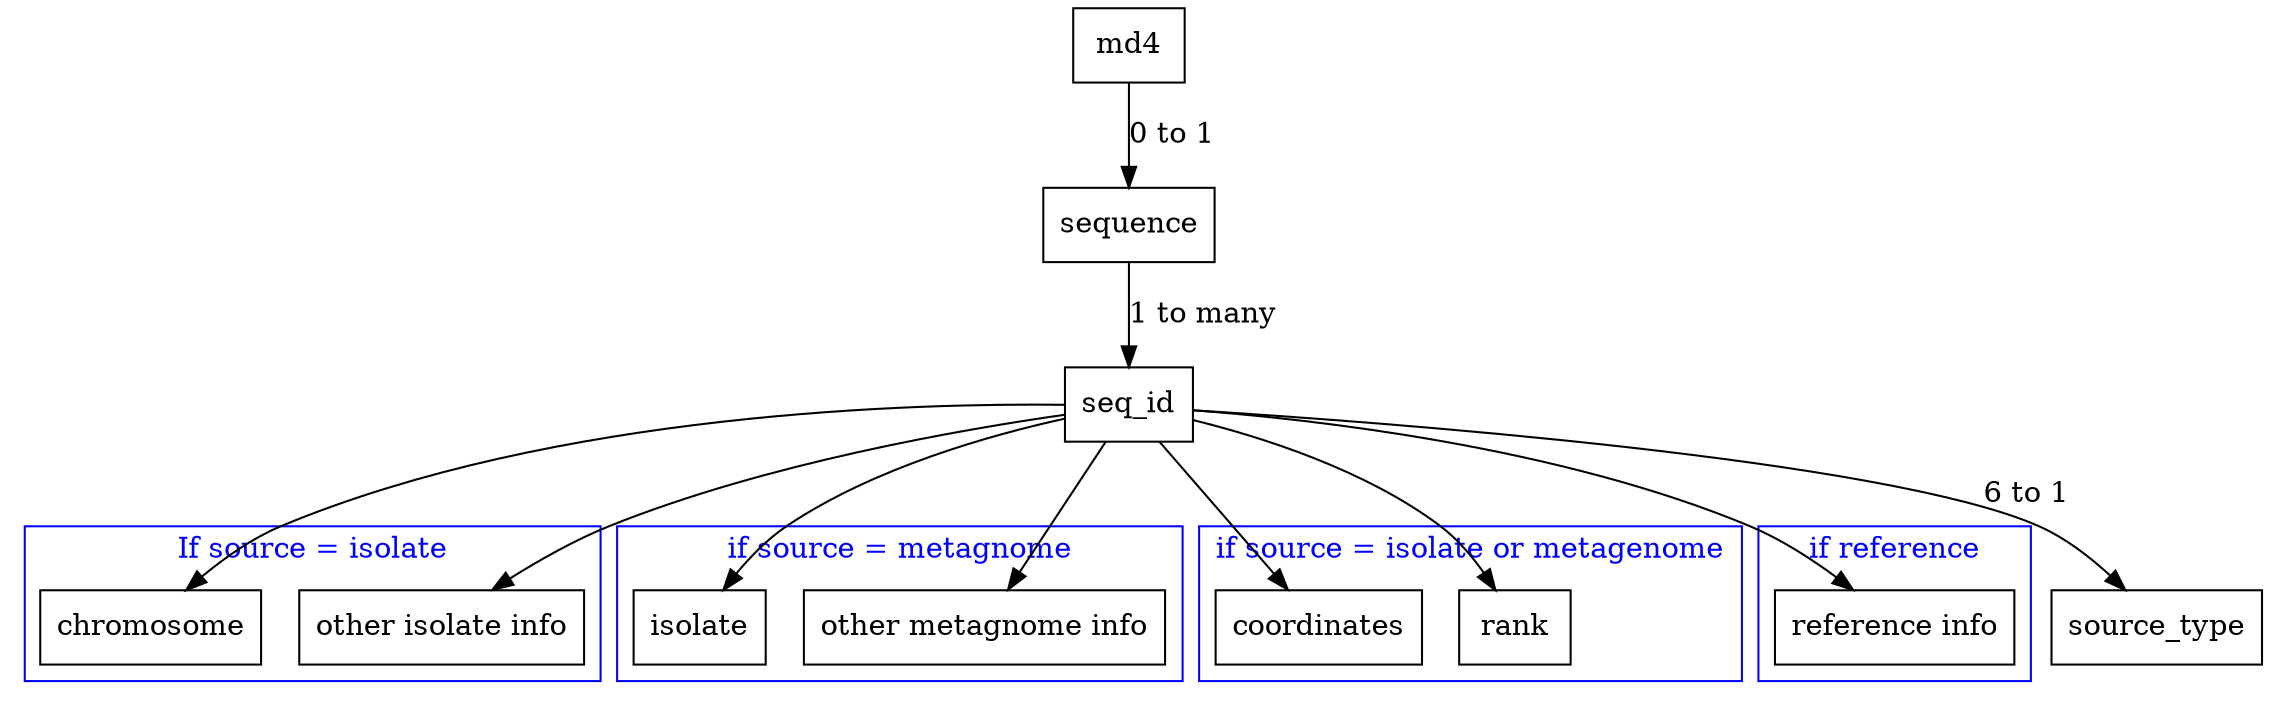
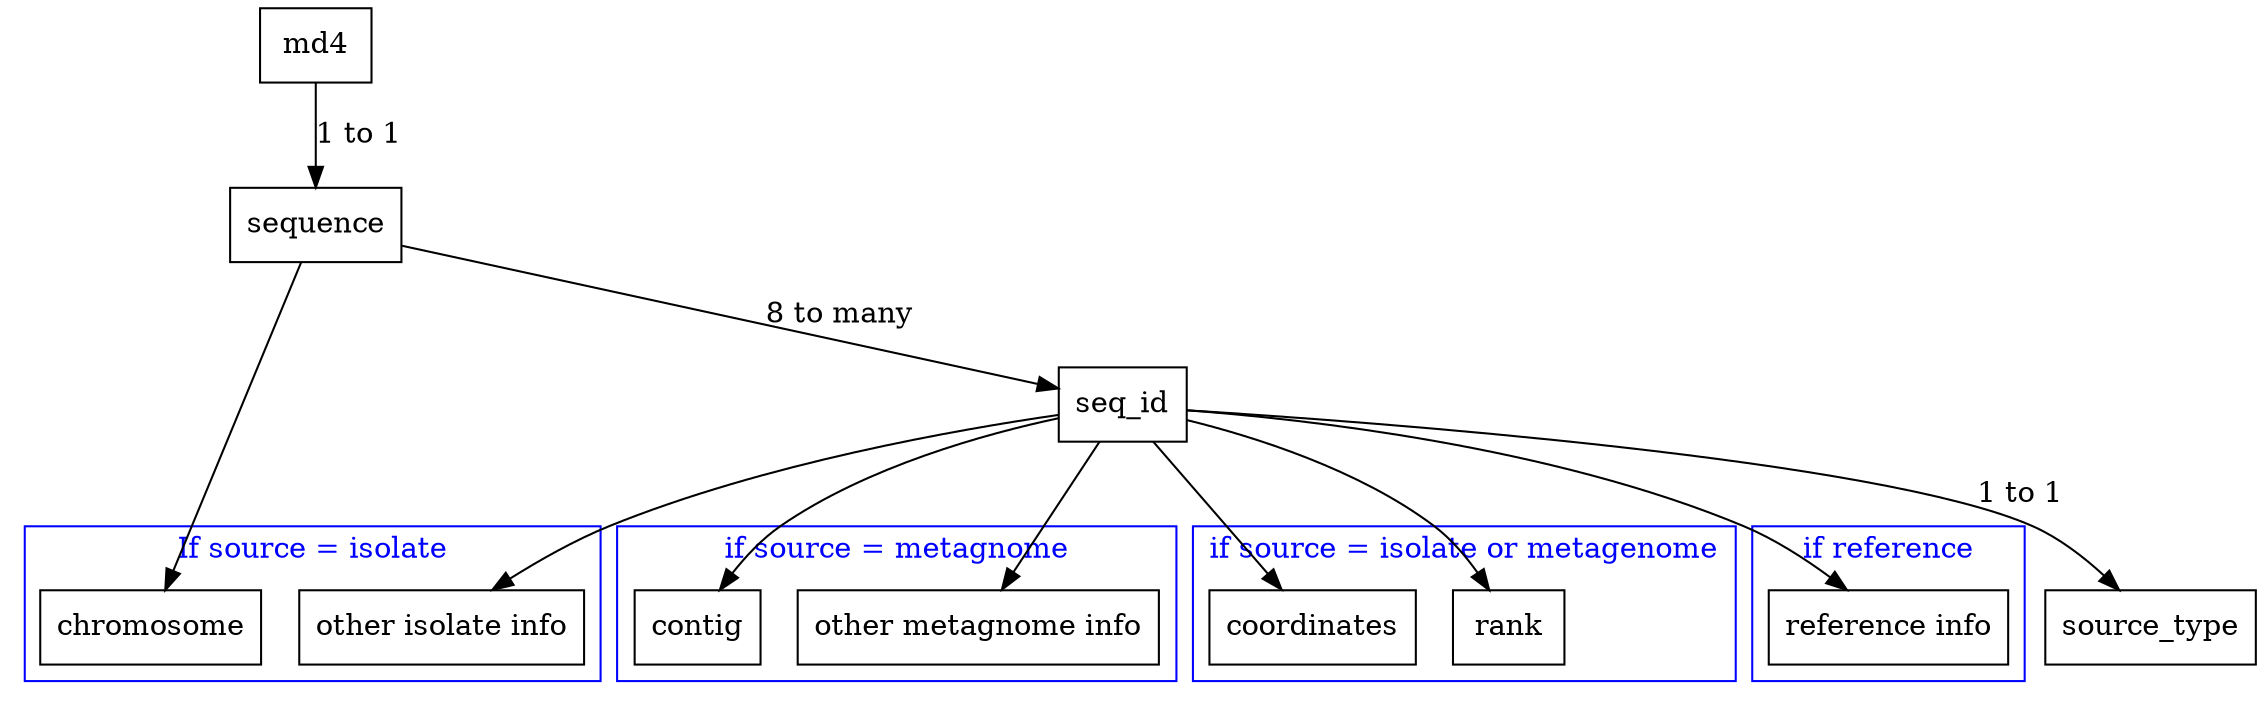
edge "md4" -> "sequence": label "0 to 1" -> "1 to 1"
edge "sequence" -> "seq_id": label "1 to many" -> "8 to many"
edge "seq_id" -> "chromosome": now "sequence" -> "chromosome"
edge "seq_id" -> "source_type": label "6 to 1" -> "1 to 1"
node "isolate": label "isolate" -> "contig"
